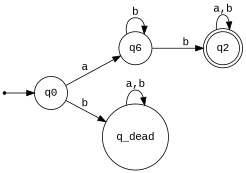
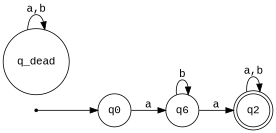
edge "q6" -> "q2": label "b" -> "a"
edge "q0" -> "q_dead": removed, label "b"
